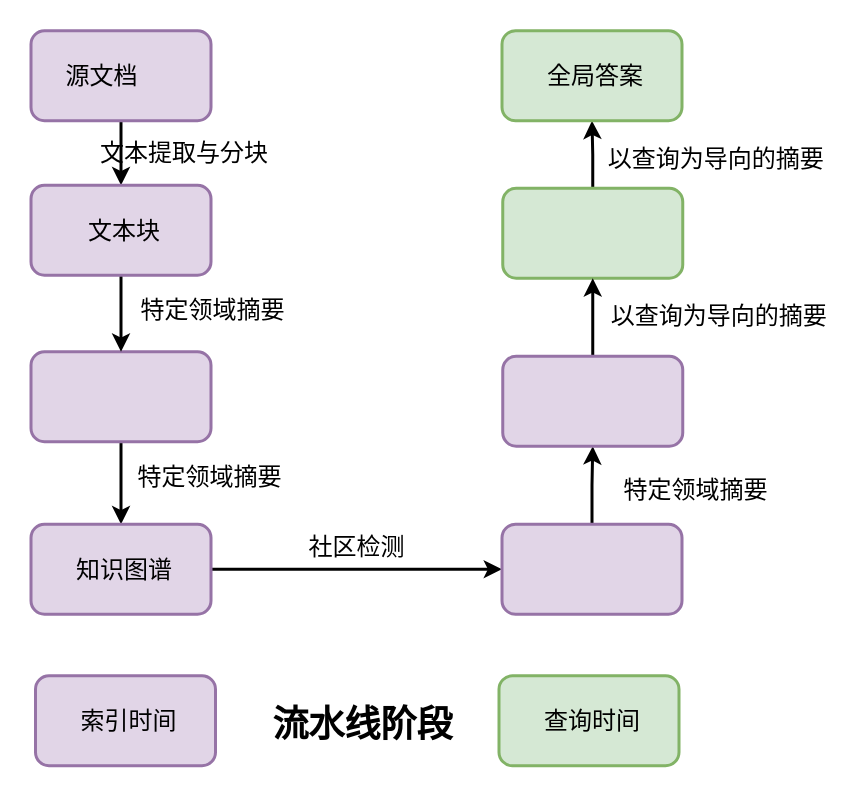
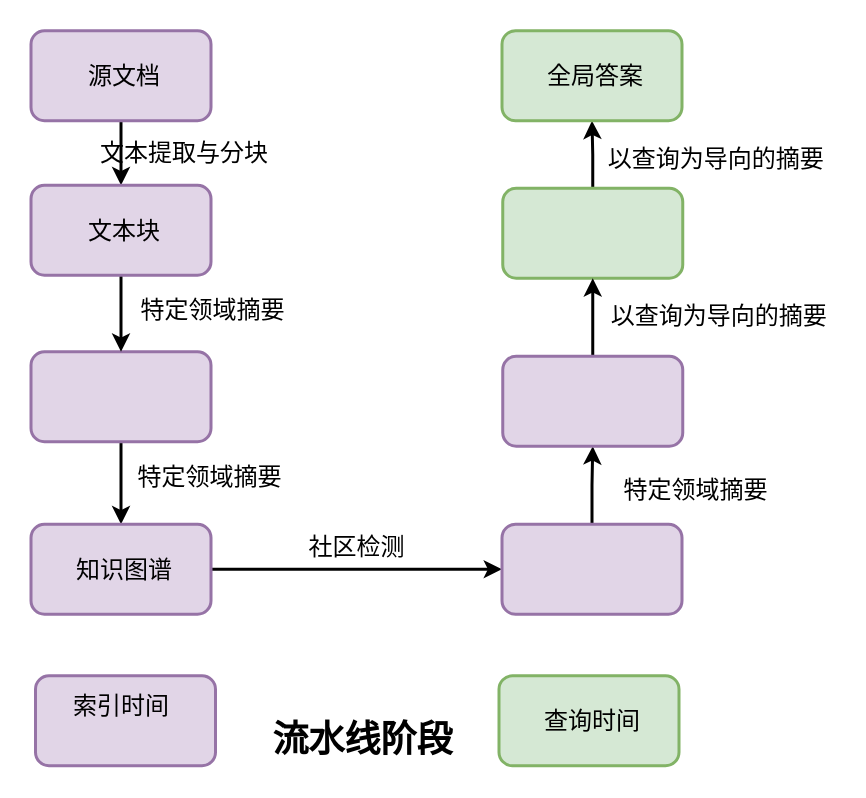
node "源文档": moved (102, 76) -> (125, 76)
node "索引时间": moved (129, 721) -> (122, 706)
node "流水线阶段": moved (363, 725) -> (363, 740)
